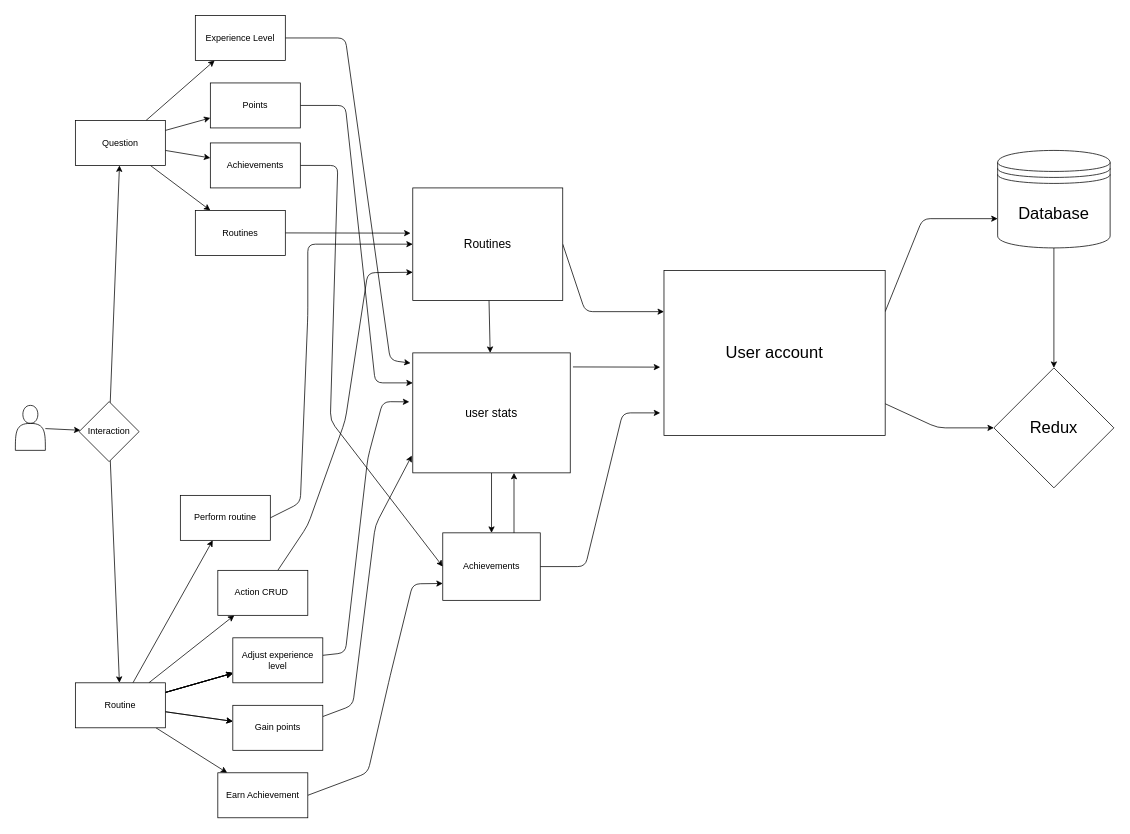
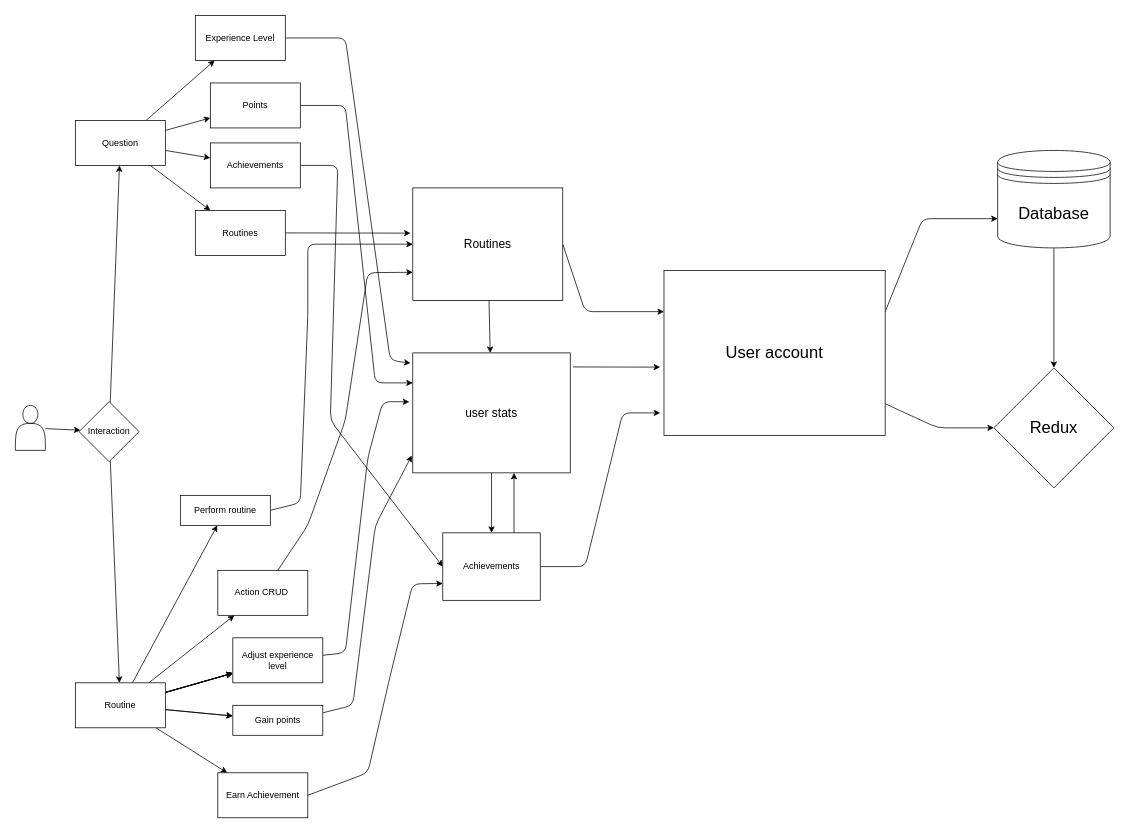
node "Perform routine": size 90x45 -> 90x30
node "Gain points": size 90x45 -> 90x30
